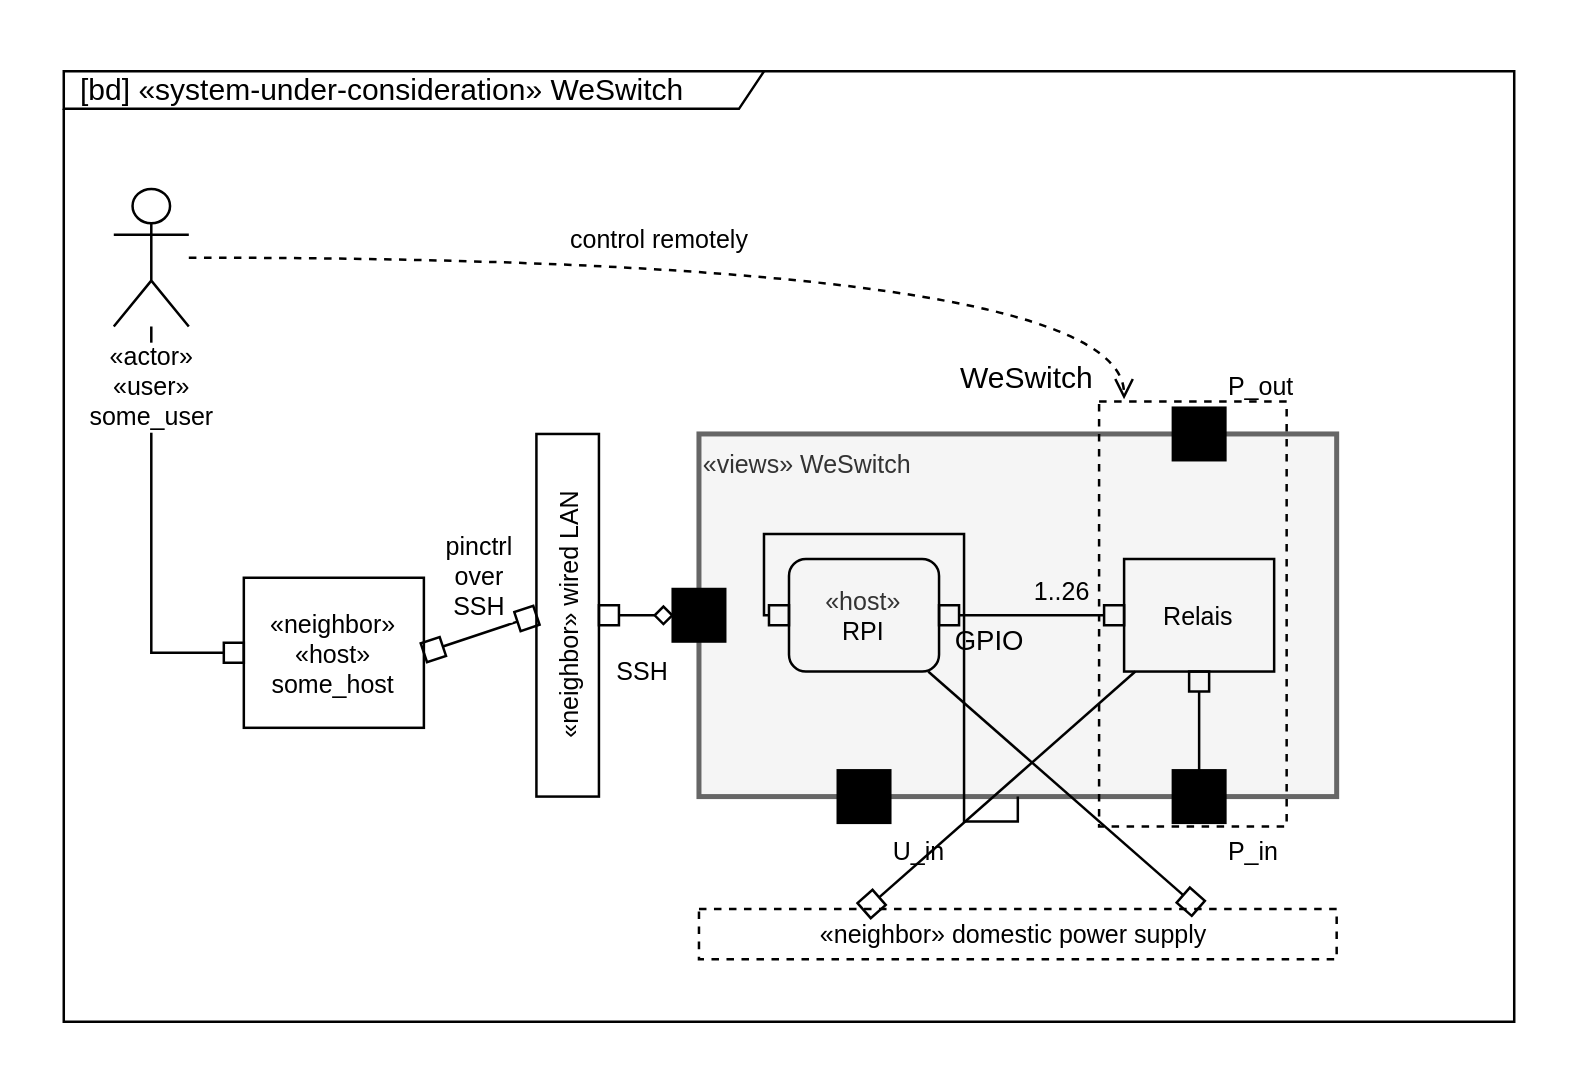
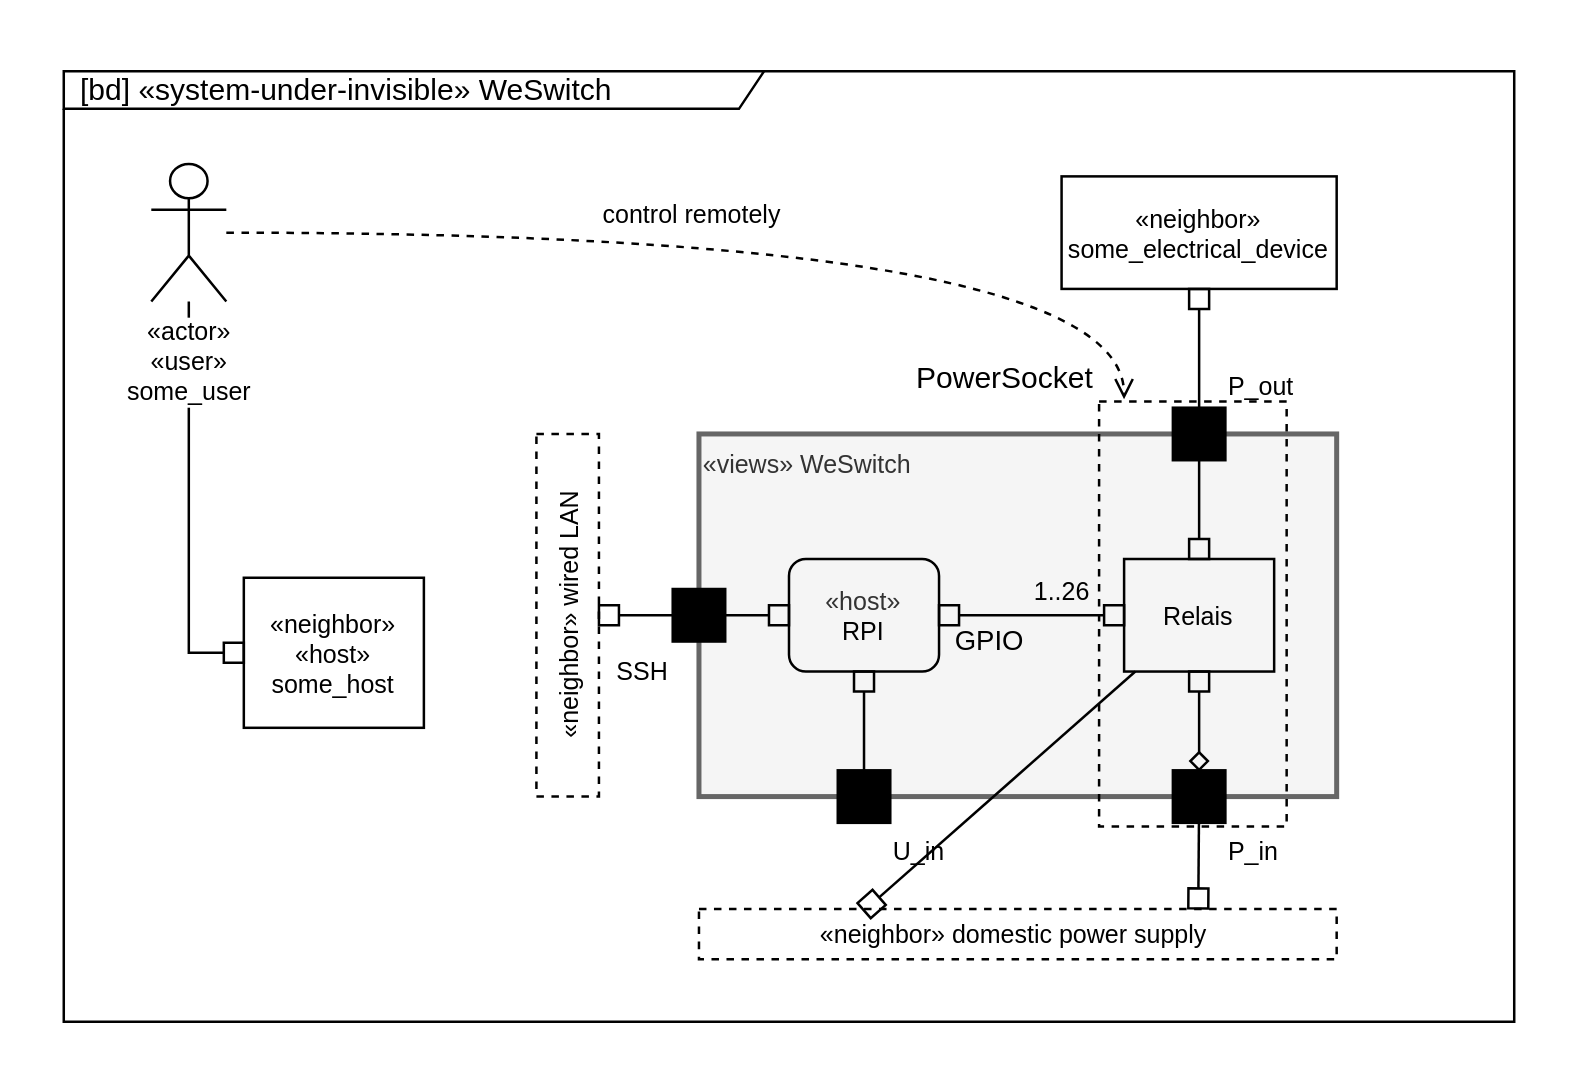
node "[bd] «system-under-consideration» WeSwitch": label "[bd] «system-under-consideration» WeSwitch" -> "[bd] «system-under-invisible» WeSwitch"
node "«neighbor»some_electrical_device": added
node "«actor» «user» some_user": moved (151, 258) -> (189, 233)
edge "P_out" -> "«neighbor»some_electrical_device": added
node "WeSwitch": label "WeSwitch" -> "PowerSocket"
edge "P_out" -> "Relais": added
edge "«views» WeSwitch" -> "«host» RPI": now "SSH" -> "«host» RPI"
node "«neighbor» wired LAN": style solid -> dashed
edge "«neighbor» wired LAN" -- "SSH": arrowhead diamond -> none
edge "«neighbor» wired LAN" -- "«neighbor»«host» some_host": removed, label "pinctrl over SSH"
edge "U_in" -> "«host» RPI": added
edge "P_in" -> "Relais": arrowhead none -> diamond
edge "«host» RPI" -> "«neighbor» domestic power supply": now "P_in" -> "«neighbor» domestic power supply"
